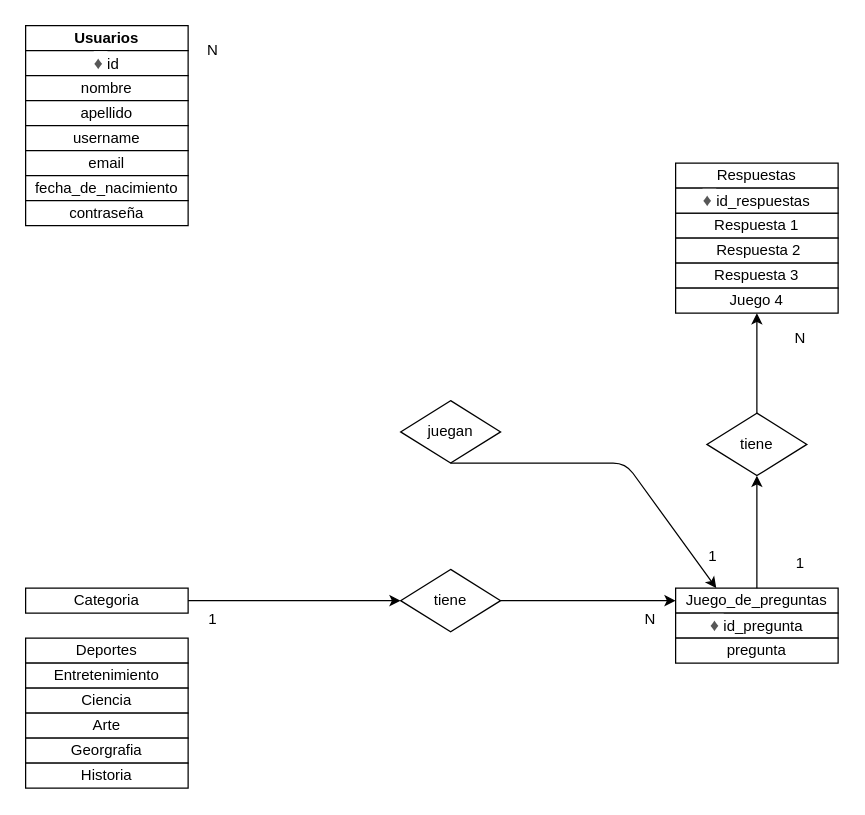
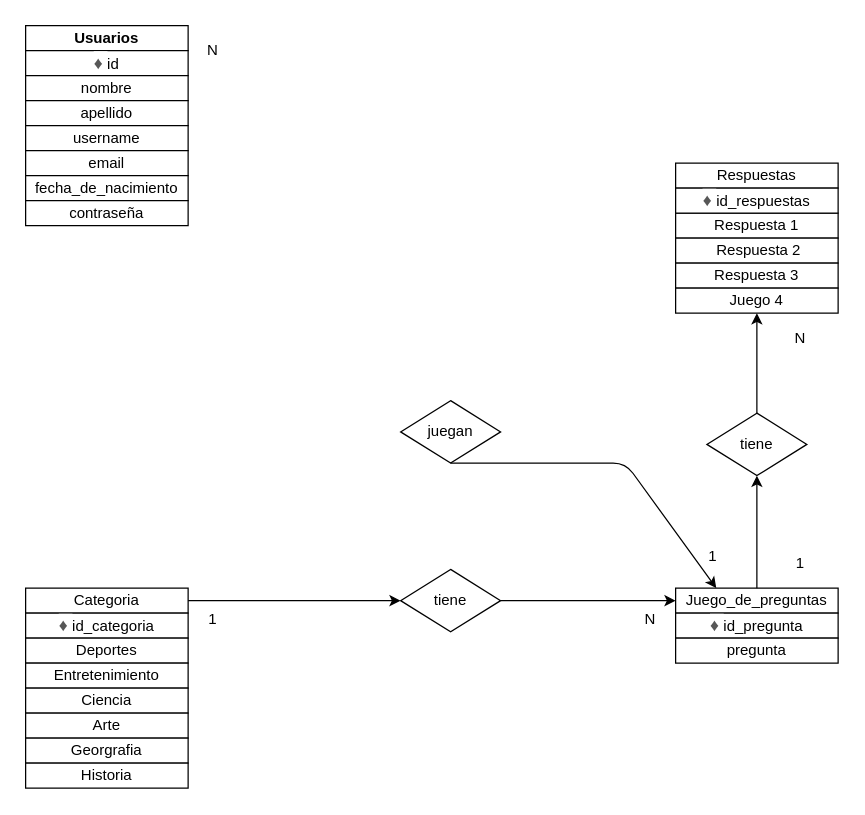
node "♦ id_categoria": added
